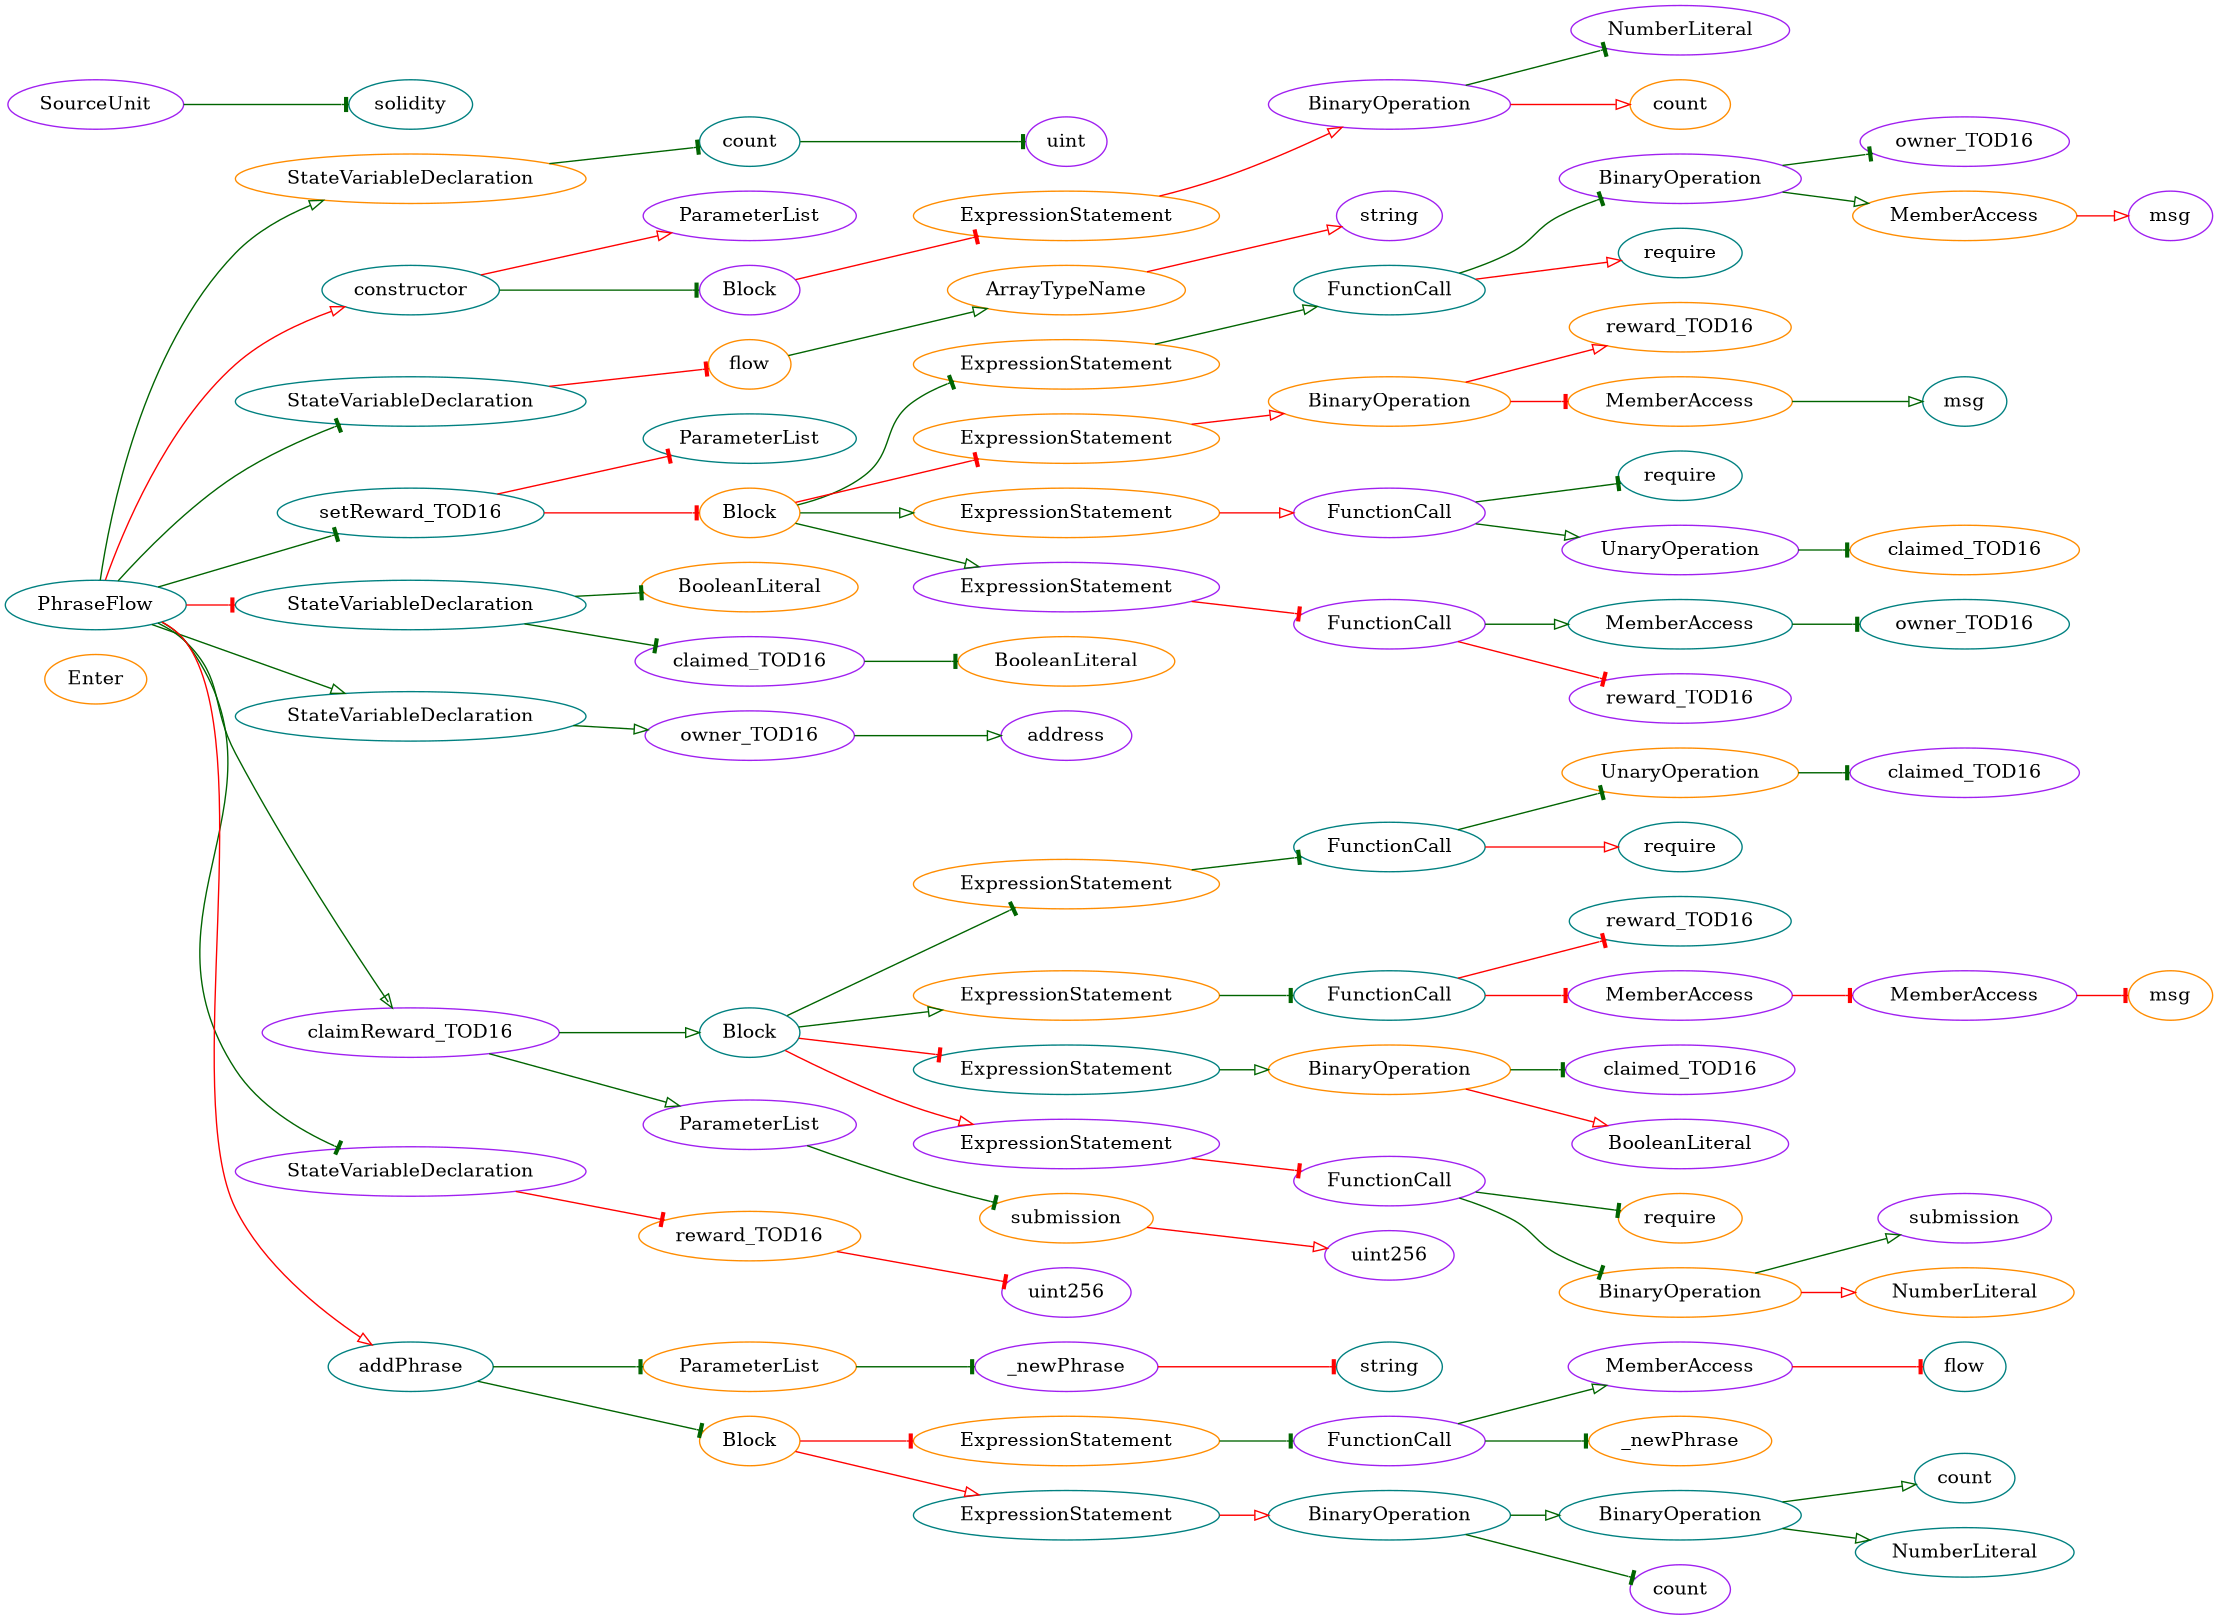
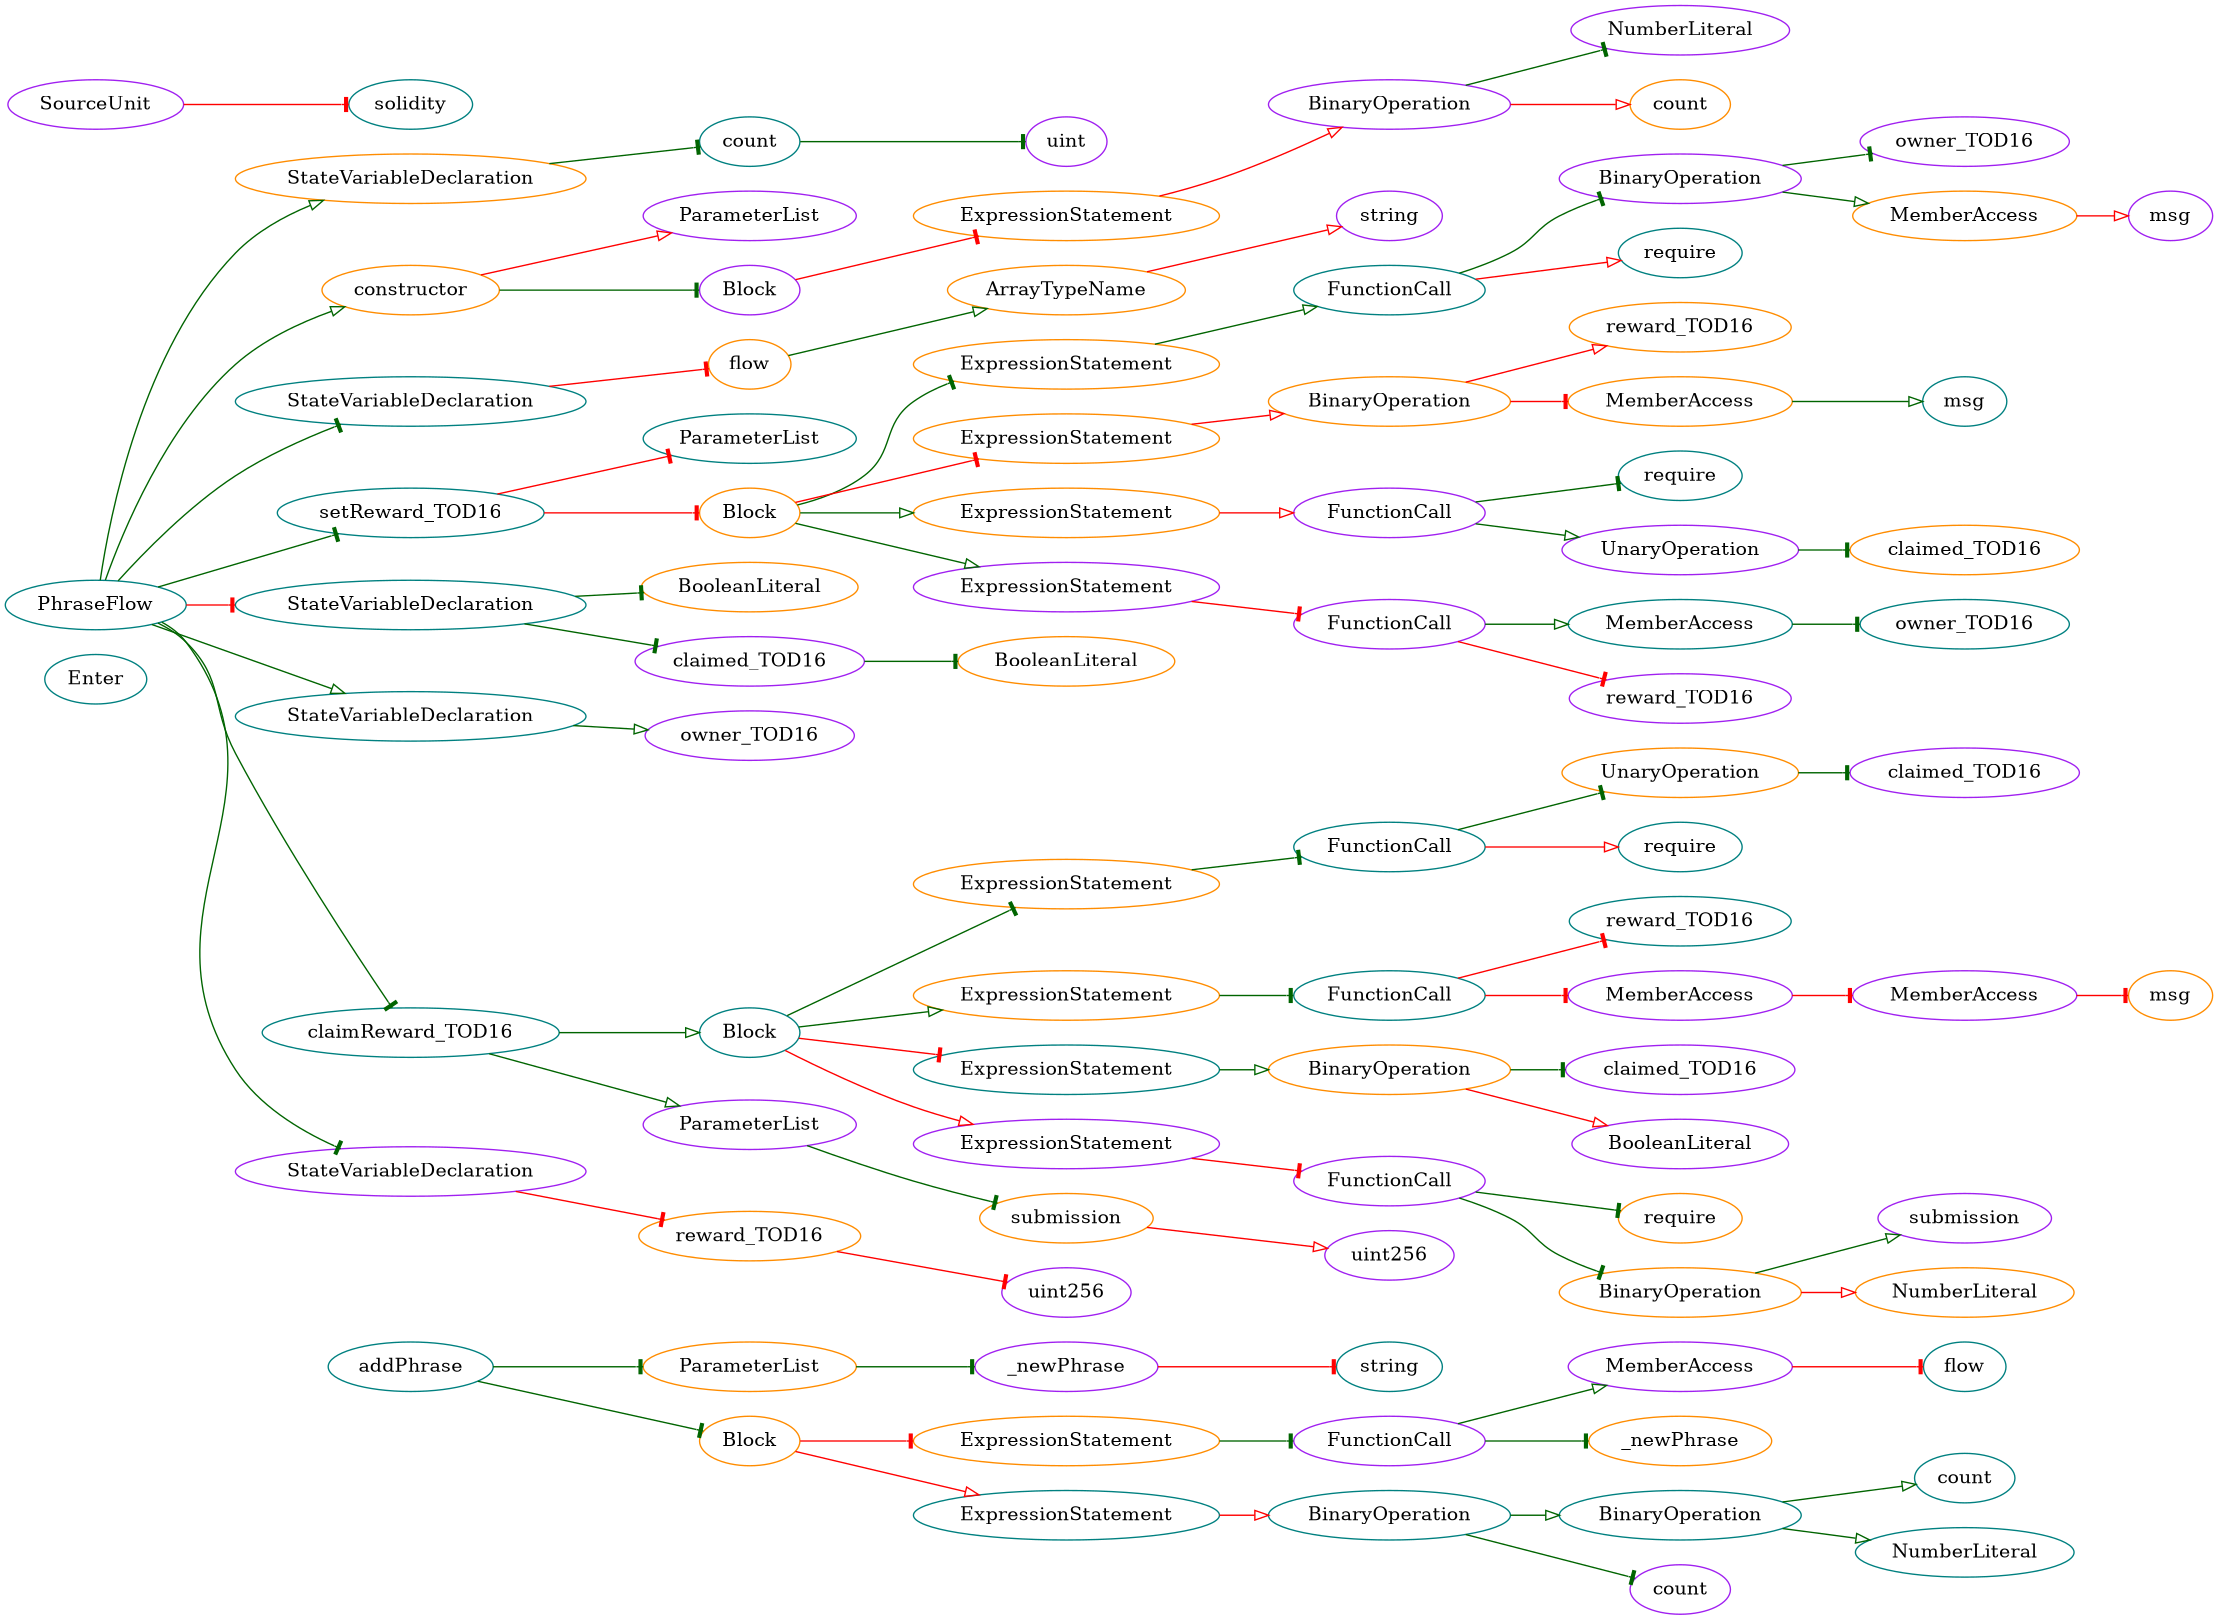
edge "SourceUnit" -> "solidity": color darkgreen -> red
node "constructor": color teal -> darkorange
edge "PhraseFlow" -> "constructor": color red -> darkgreen
node "Enter": color darkorange -> teal
node "address": removed
edge "PhraseFlow" -> "claimReward_TOD16": arrowhead onormal -> tee
edge "PhraseFlow" -> "addPhrase": removed
node "claimReward_TOD16": color purple -> teal
